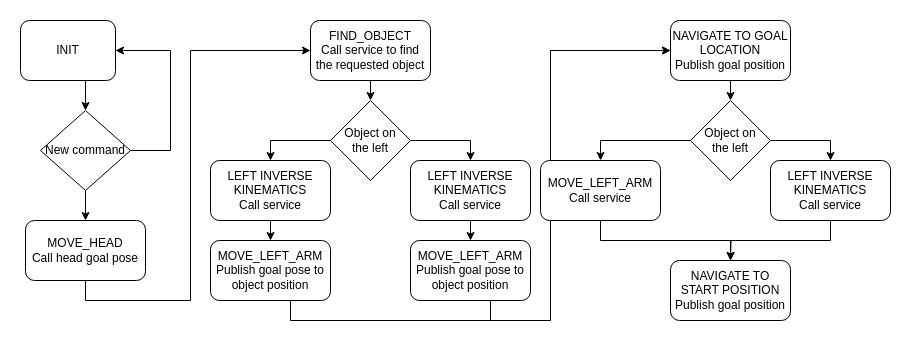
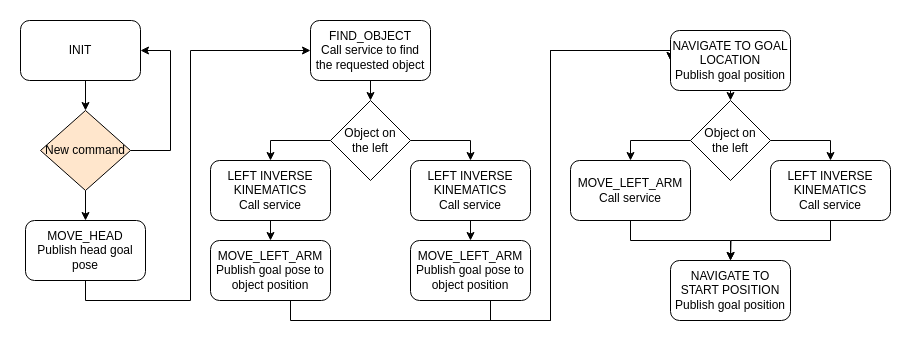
node "INIT": size 95x60 -> 120x60
node "NAVIGATE TO GOAL LOCATION Publish goal position": moved (731, 51) -> (731, 61)
node "New command": fillcolor #ffffff -> #ffe6cc
node "MOVE_LEFT_ARM Call service": moved (601, 191) -> (631, 191)
node "MOVE_HEAD Call head goal pose": label "MOVE_HEAD Call head goal pose" -> "MOVE_HEAD Publish head goal pose"
